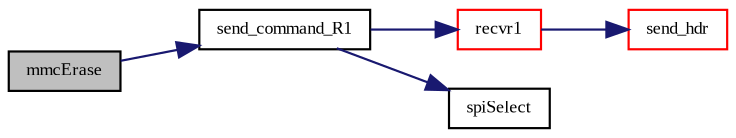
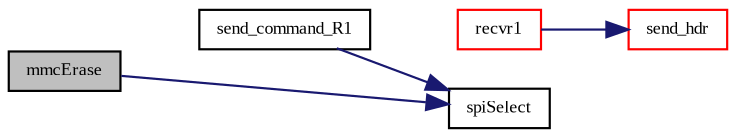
edge "send_command_R1" -> "recvr1": removed
edge "mmcErase" -> "send_command_R1": now "mmcErase" -> "spiSelect"
